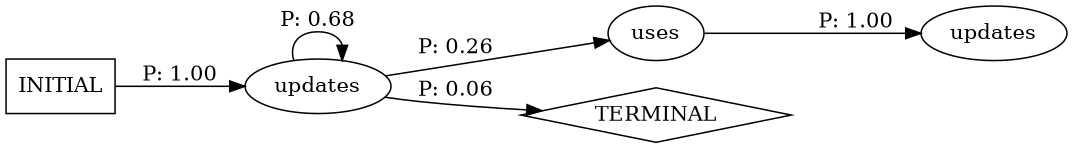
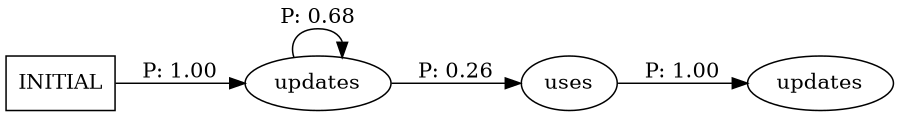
node "TERMINAL": removed
